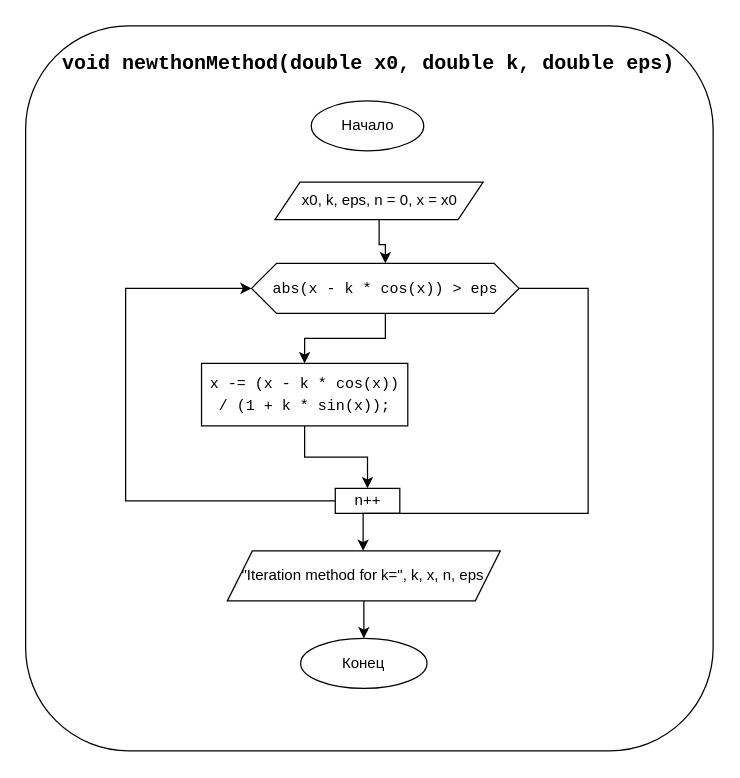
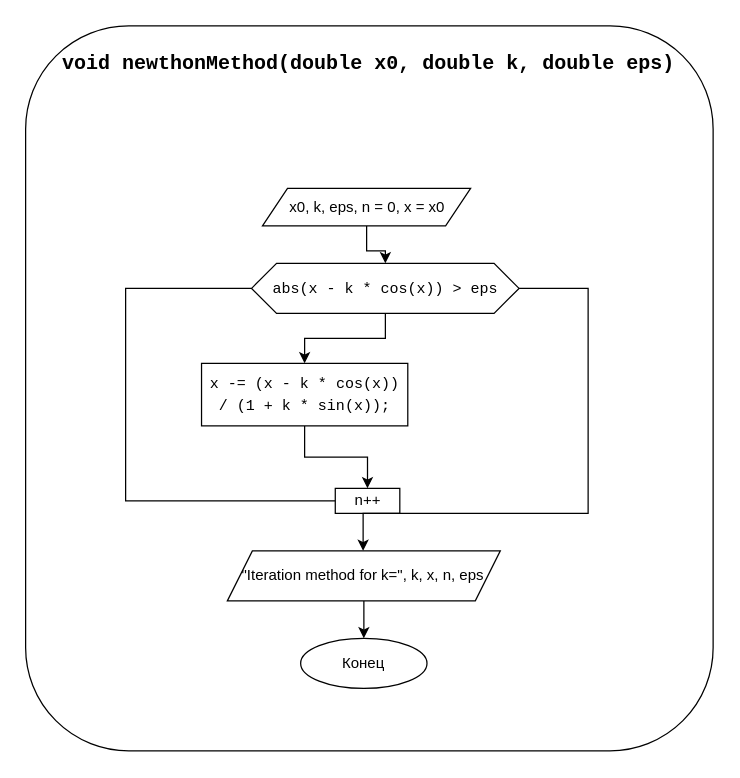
node "Начало": removed
node "x0, k, eps, n = 0, x = x0": moved (379, 201) -> (367, 207)
edge "n++" -> "abs(x - k * cos(x)) > eps": arrowhead classic -> none
